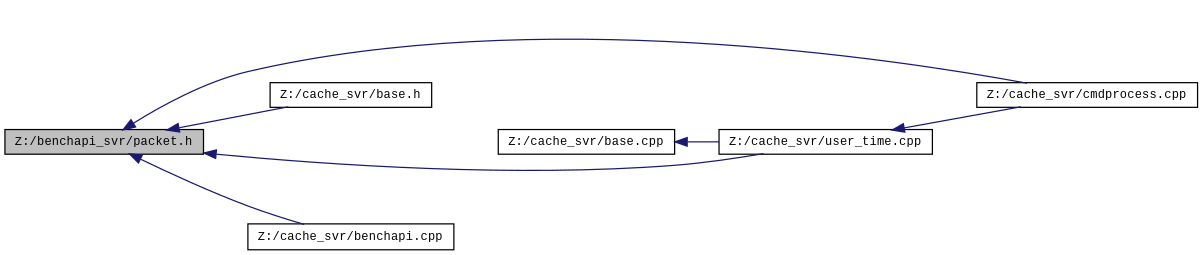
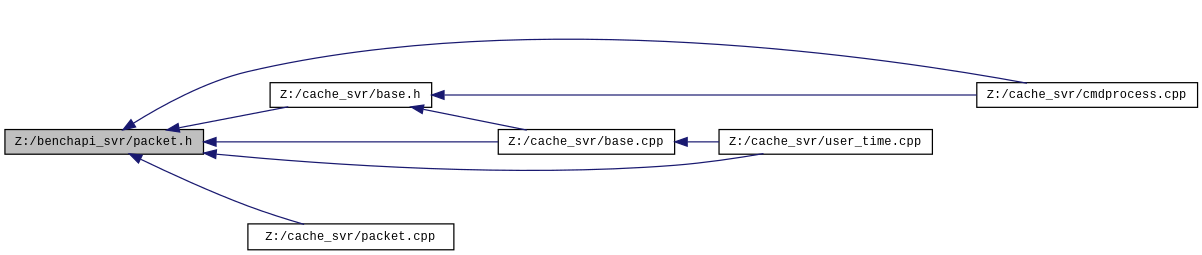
edge "Z:/cache_svr/cmdprocess.cpp" -> "Z:/cache_svr/user_time.cpp": now "Z:/cache_svr/cmdprocess.cpp" -> "Z:/cache_svr/base.h"
edge "Z:/cache_svr/base.cpp" -> "Z:/cache_svr/base.h": added
edge "Z:/cache_svr/base.cpp" -> "Z:/benchapi_svr/packet.h": added
node "Z:/cache_svr/benchapi.cpp": label "Z:/cache_svr/benchapi.cpp" -> "Z:/cache_svr/packet.cpp"
